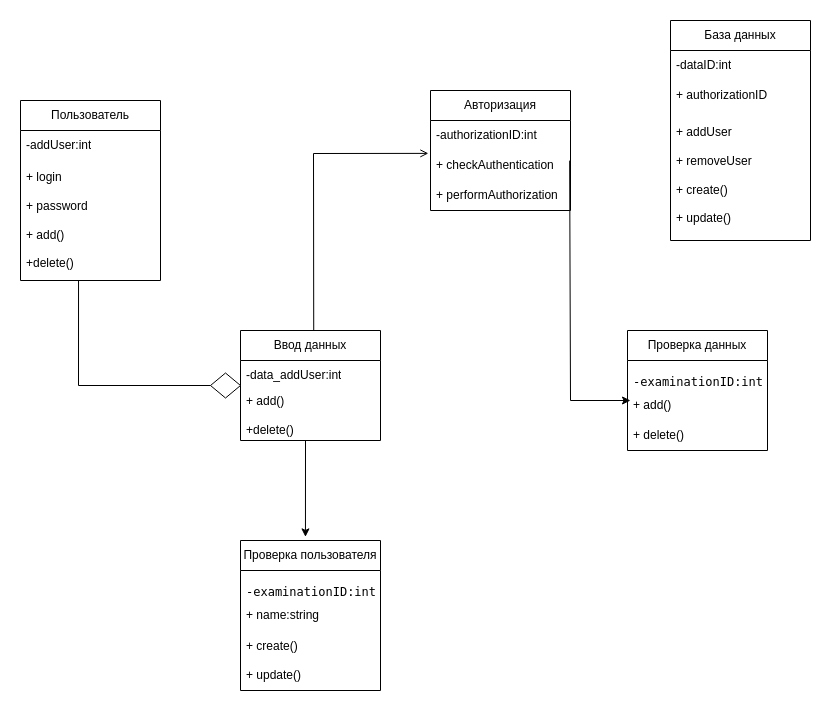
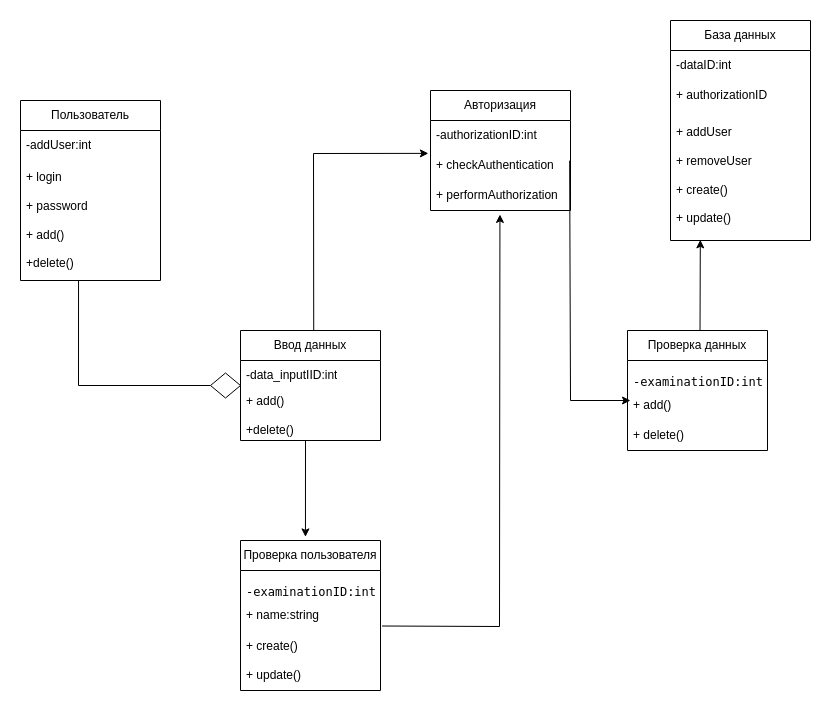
edge "Ввод данных" -> "+ checkAuthentication": arrowhead open -> classic
edge "Проверка данных" -> "+ addUser + removeUser + create() + update()": added
node "-data_addUser:int": label "-data_addUser:int" -> "-data_inputIID:int"
edge "+ create() + update()" -> "+ performAuthorization": added
